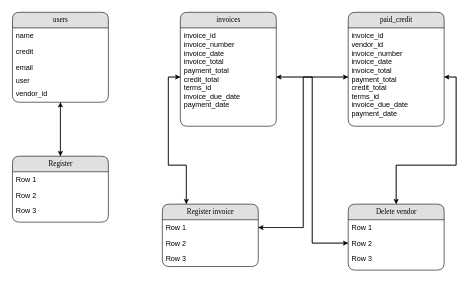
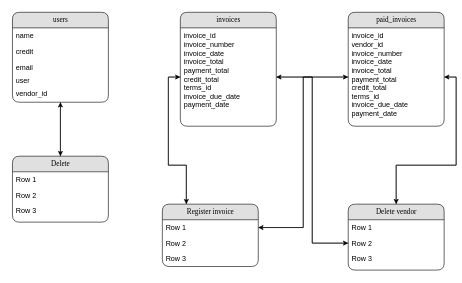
node "paid_credit": label "paid_credit" -> "paid_invoices"
node "Register": label "Register" -> "Delete"
